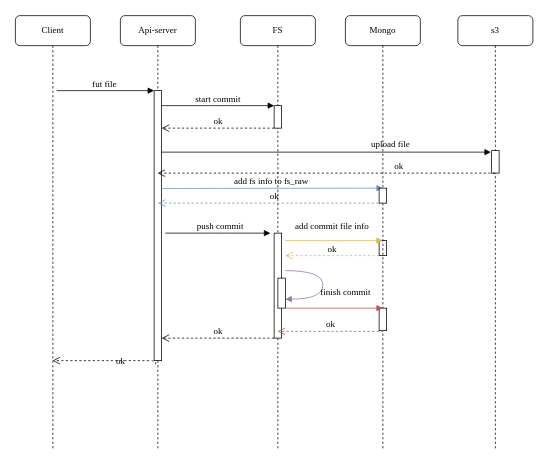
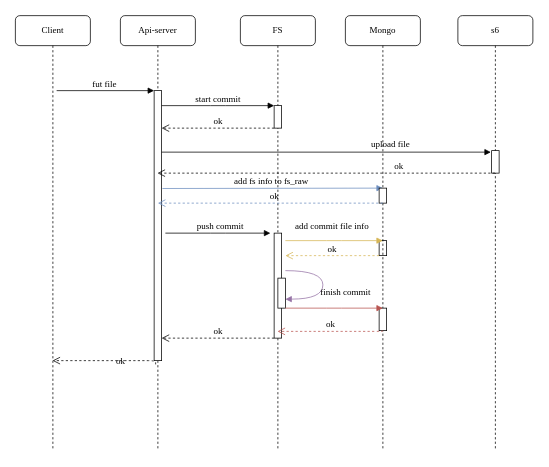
node "s3": label "s3" -> "s6"
